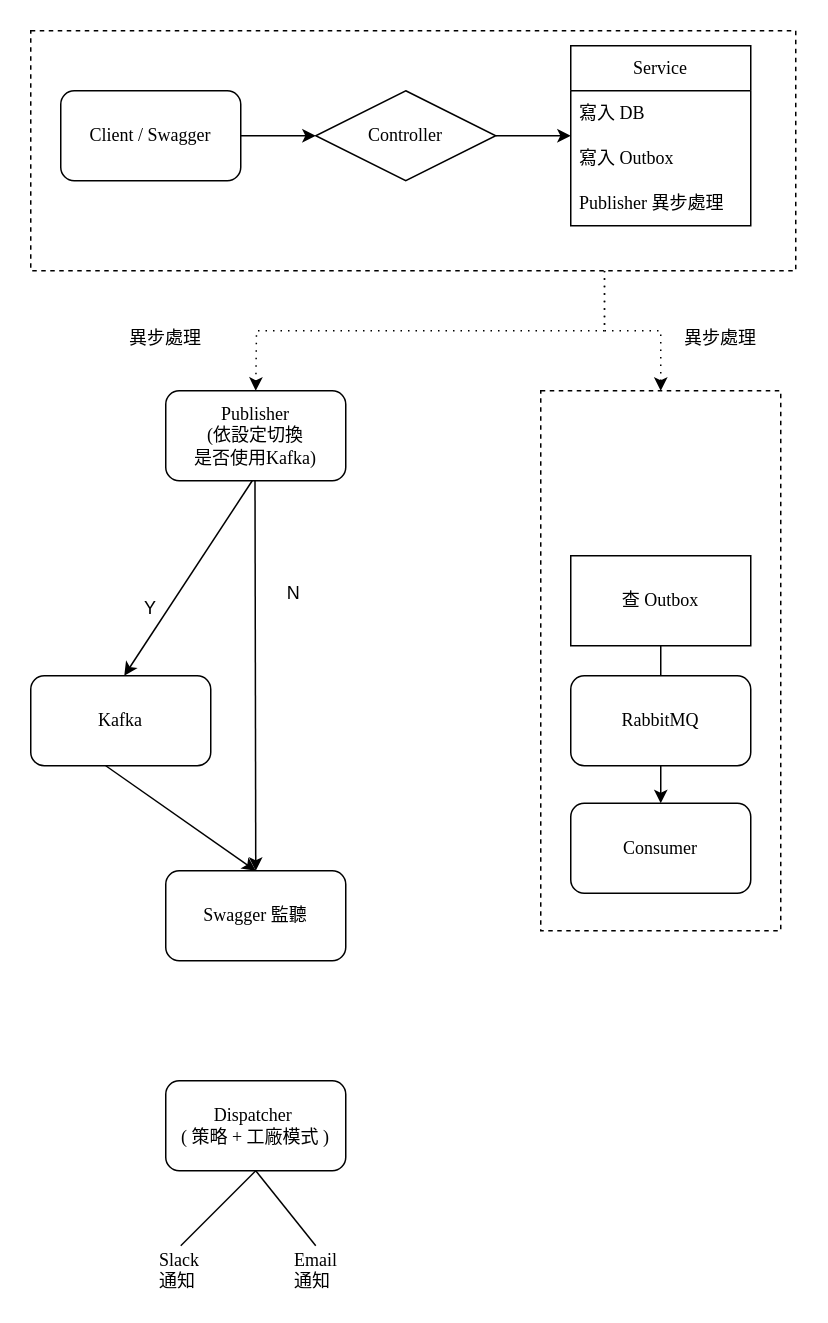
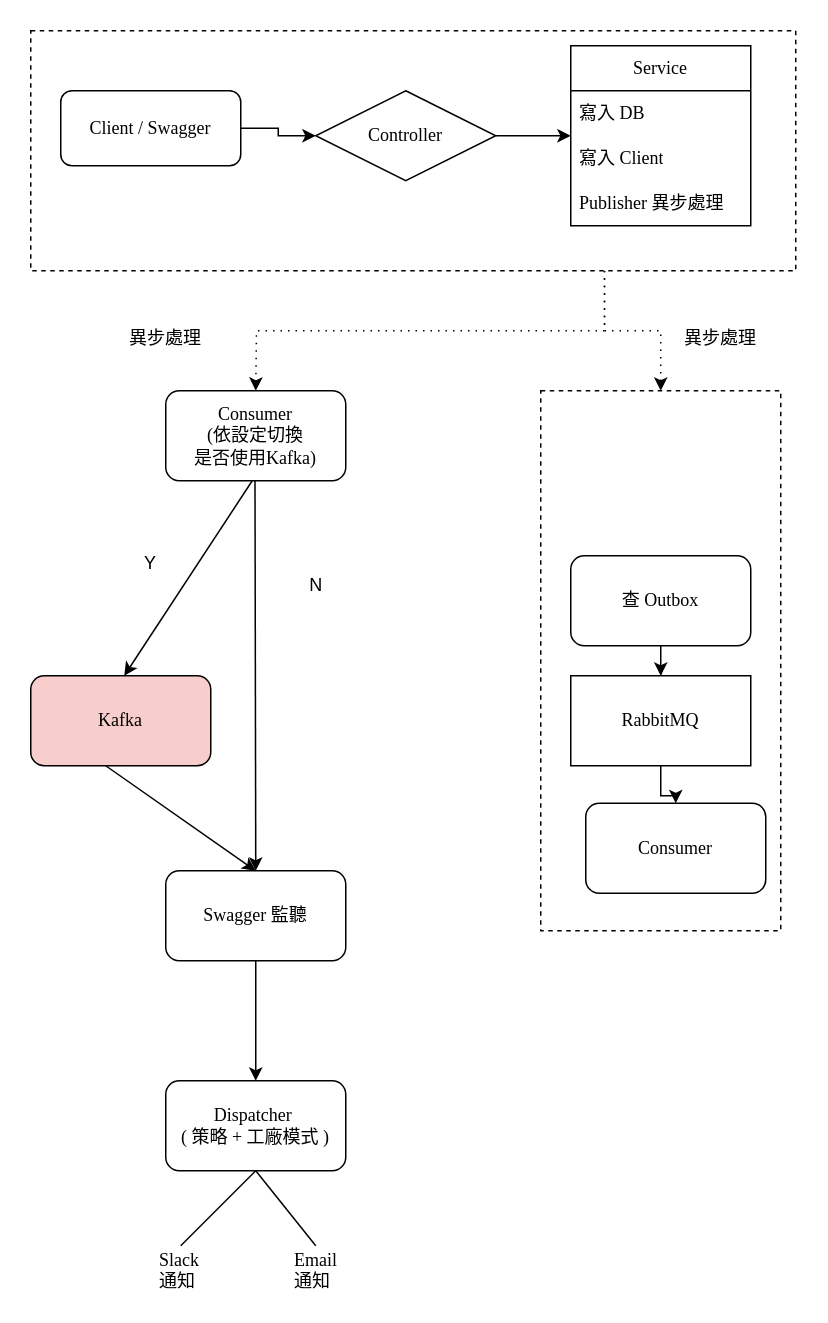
node "Client / Swagger": size 180x90 -> 180x75
node "寫入 Outbox": label "寫入 Outbox" -> "寫入 Client"
node "Publisher (依設定切換 是否使用Kafka)": label "Publisher (依設定切換 是否使用Kafka)" -> "Consumer (依設定切換 是否使用Kafka)"
node "N": moved (293, 593) -> (316, 586)
node "查 Outbox": shape rectangle -> rounded rectangle
node "Y": moved (151, 608) -> (151, 563)
edge "查 Outbox" -- "RabbitMQ": arrowhead none -> classic
node "Kafka": fillcolor #ffffff -> #f8cecc
node "RabbitMQ": shape rounded rectangle -> rectangle
node "Consumer": moved (661, 848) -> (676, 848)
edge "Swagger 監聽" -> "Dispatcher ( 策略 + 工廠模式 )": added
